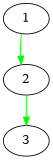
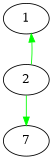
edge "1" -> "2": reversed
node "3": label "3" -> "7"
